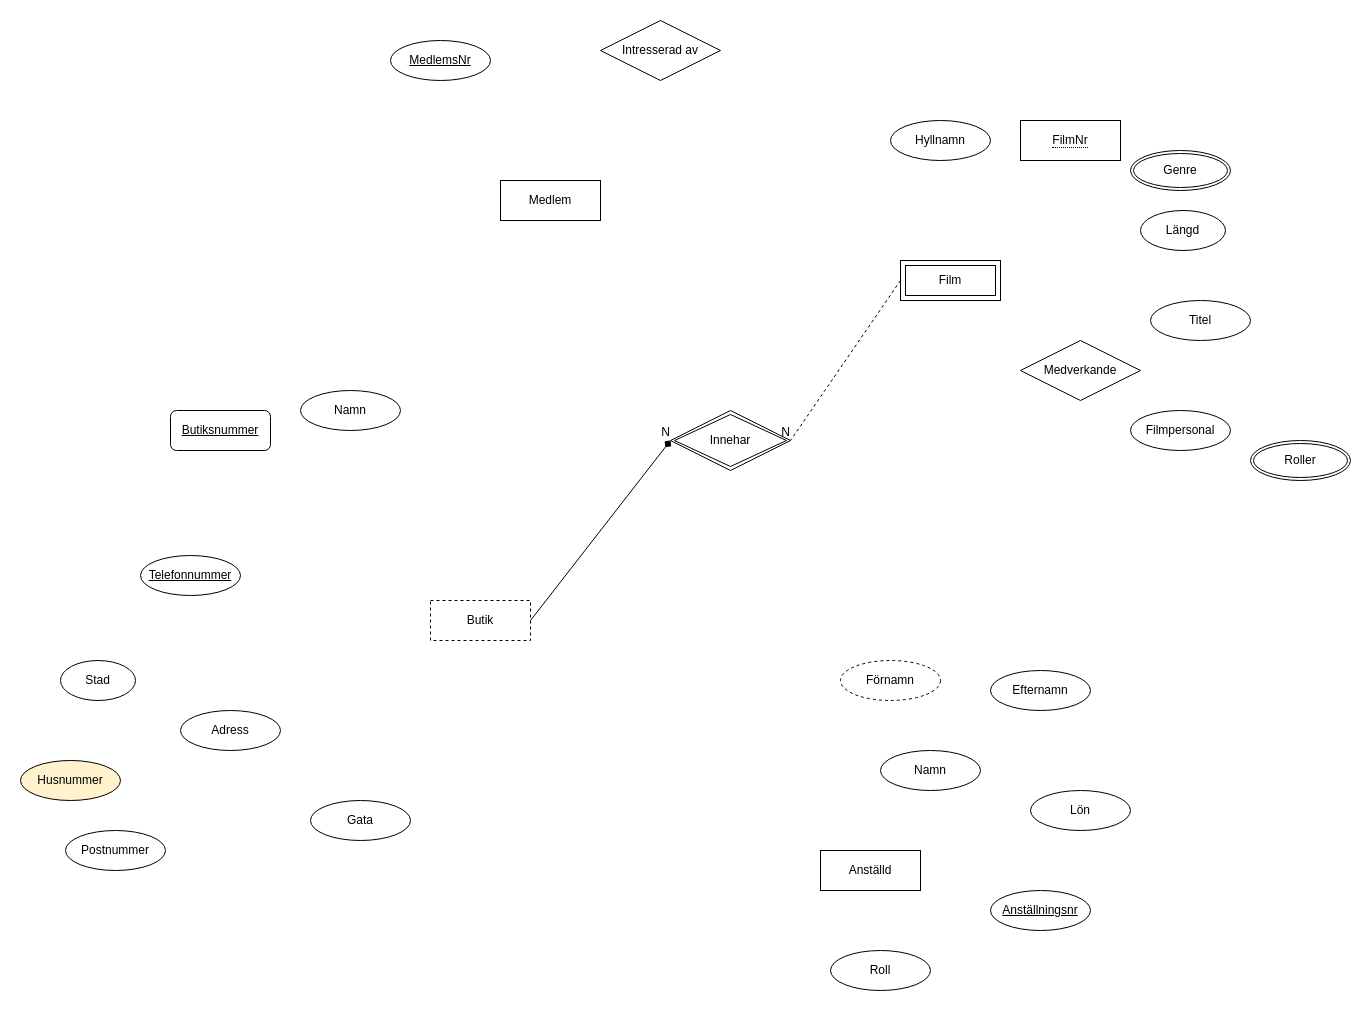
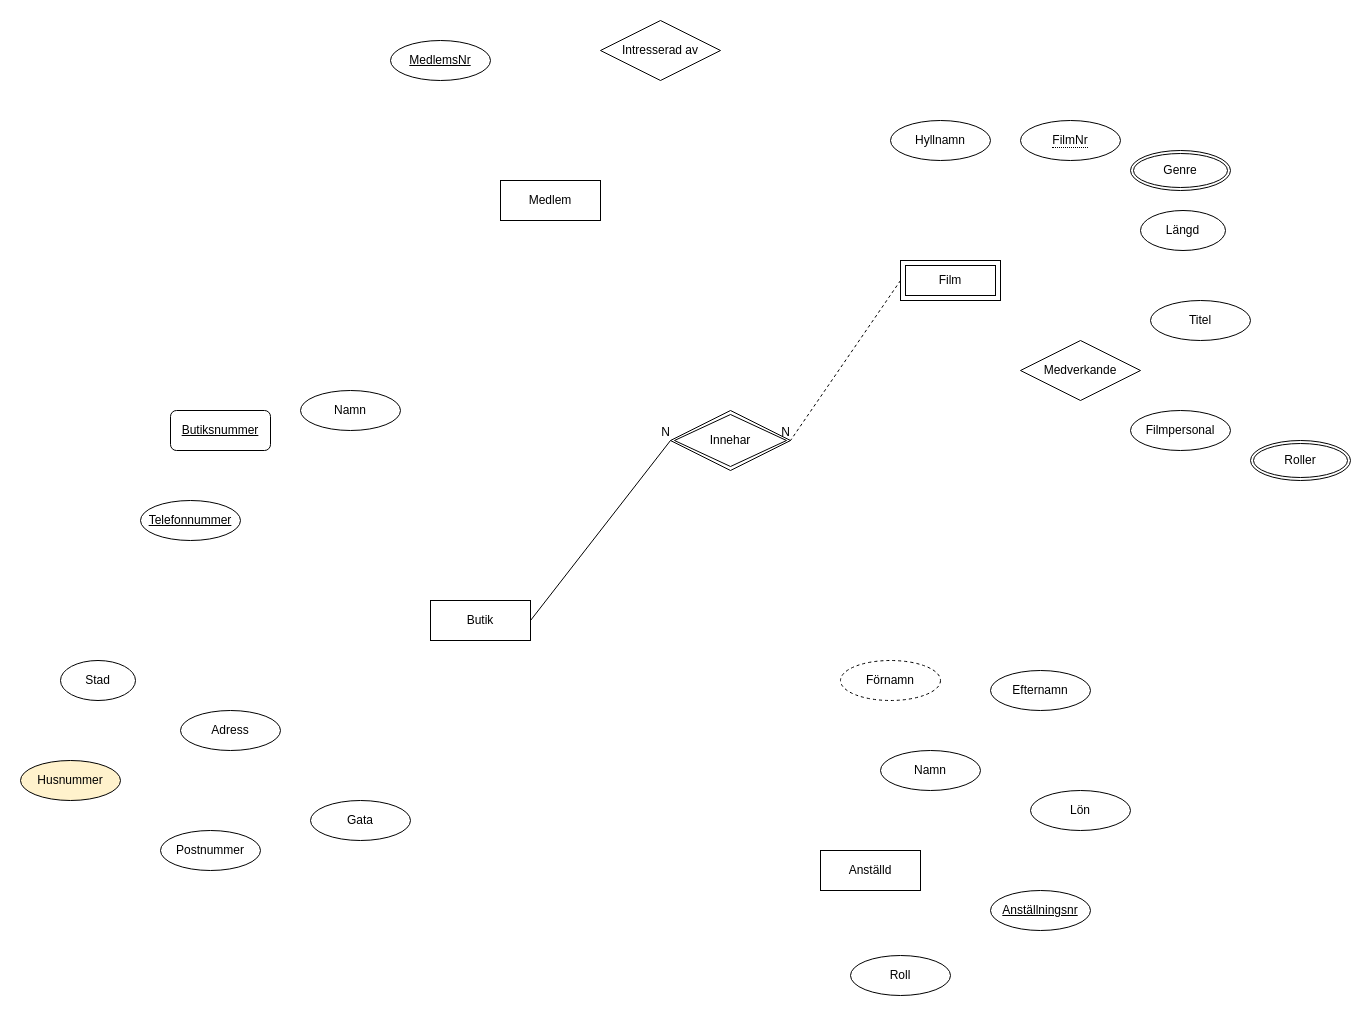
node "FilmNr": shape rectangle -> ellipse
edge "Butik" -> "Innehar": arrowhead diamond -> none
node "Telefonnummer": moved (191, 576) -> (191, 521)
node "Butik": style dashed -> solid
node "Postnummer": moved (116, 851) -> (211, 851)
node "Roll": moved (881, 971) -> (901, 976)
